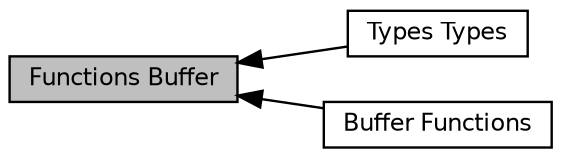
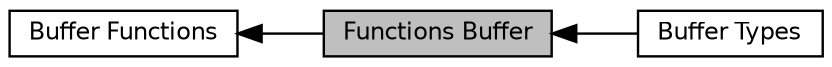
node "Types Types": label "Types Types" -> "Buffer Types"
edge "Buffer Functions" -> "Functions Buffer": reversed
